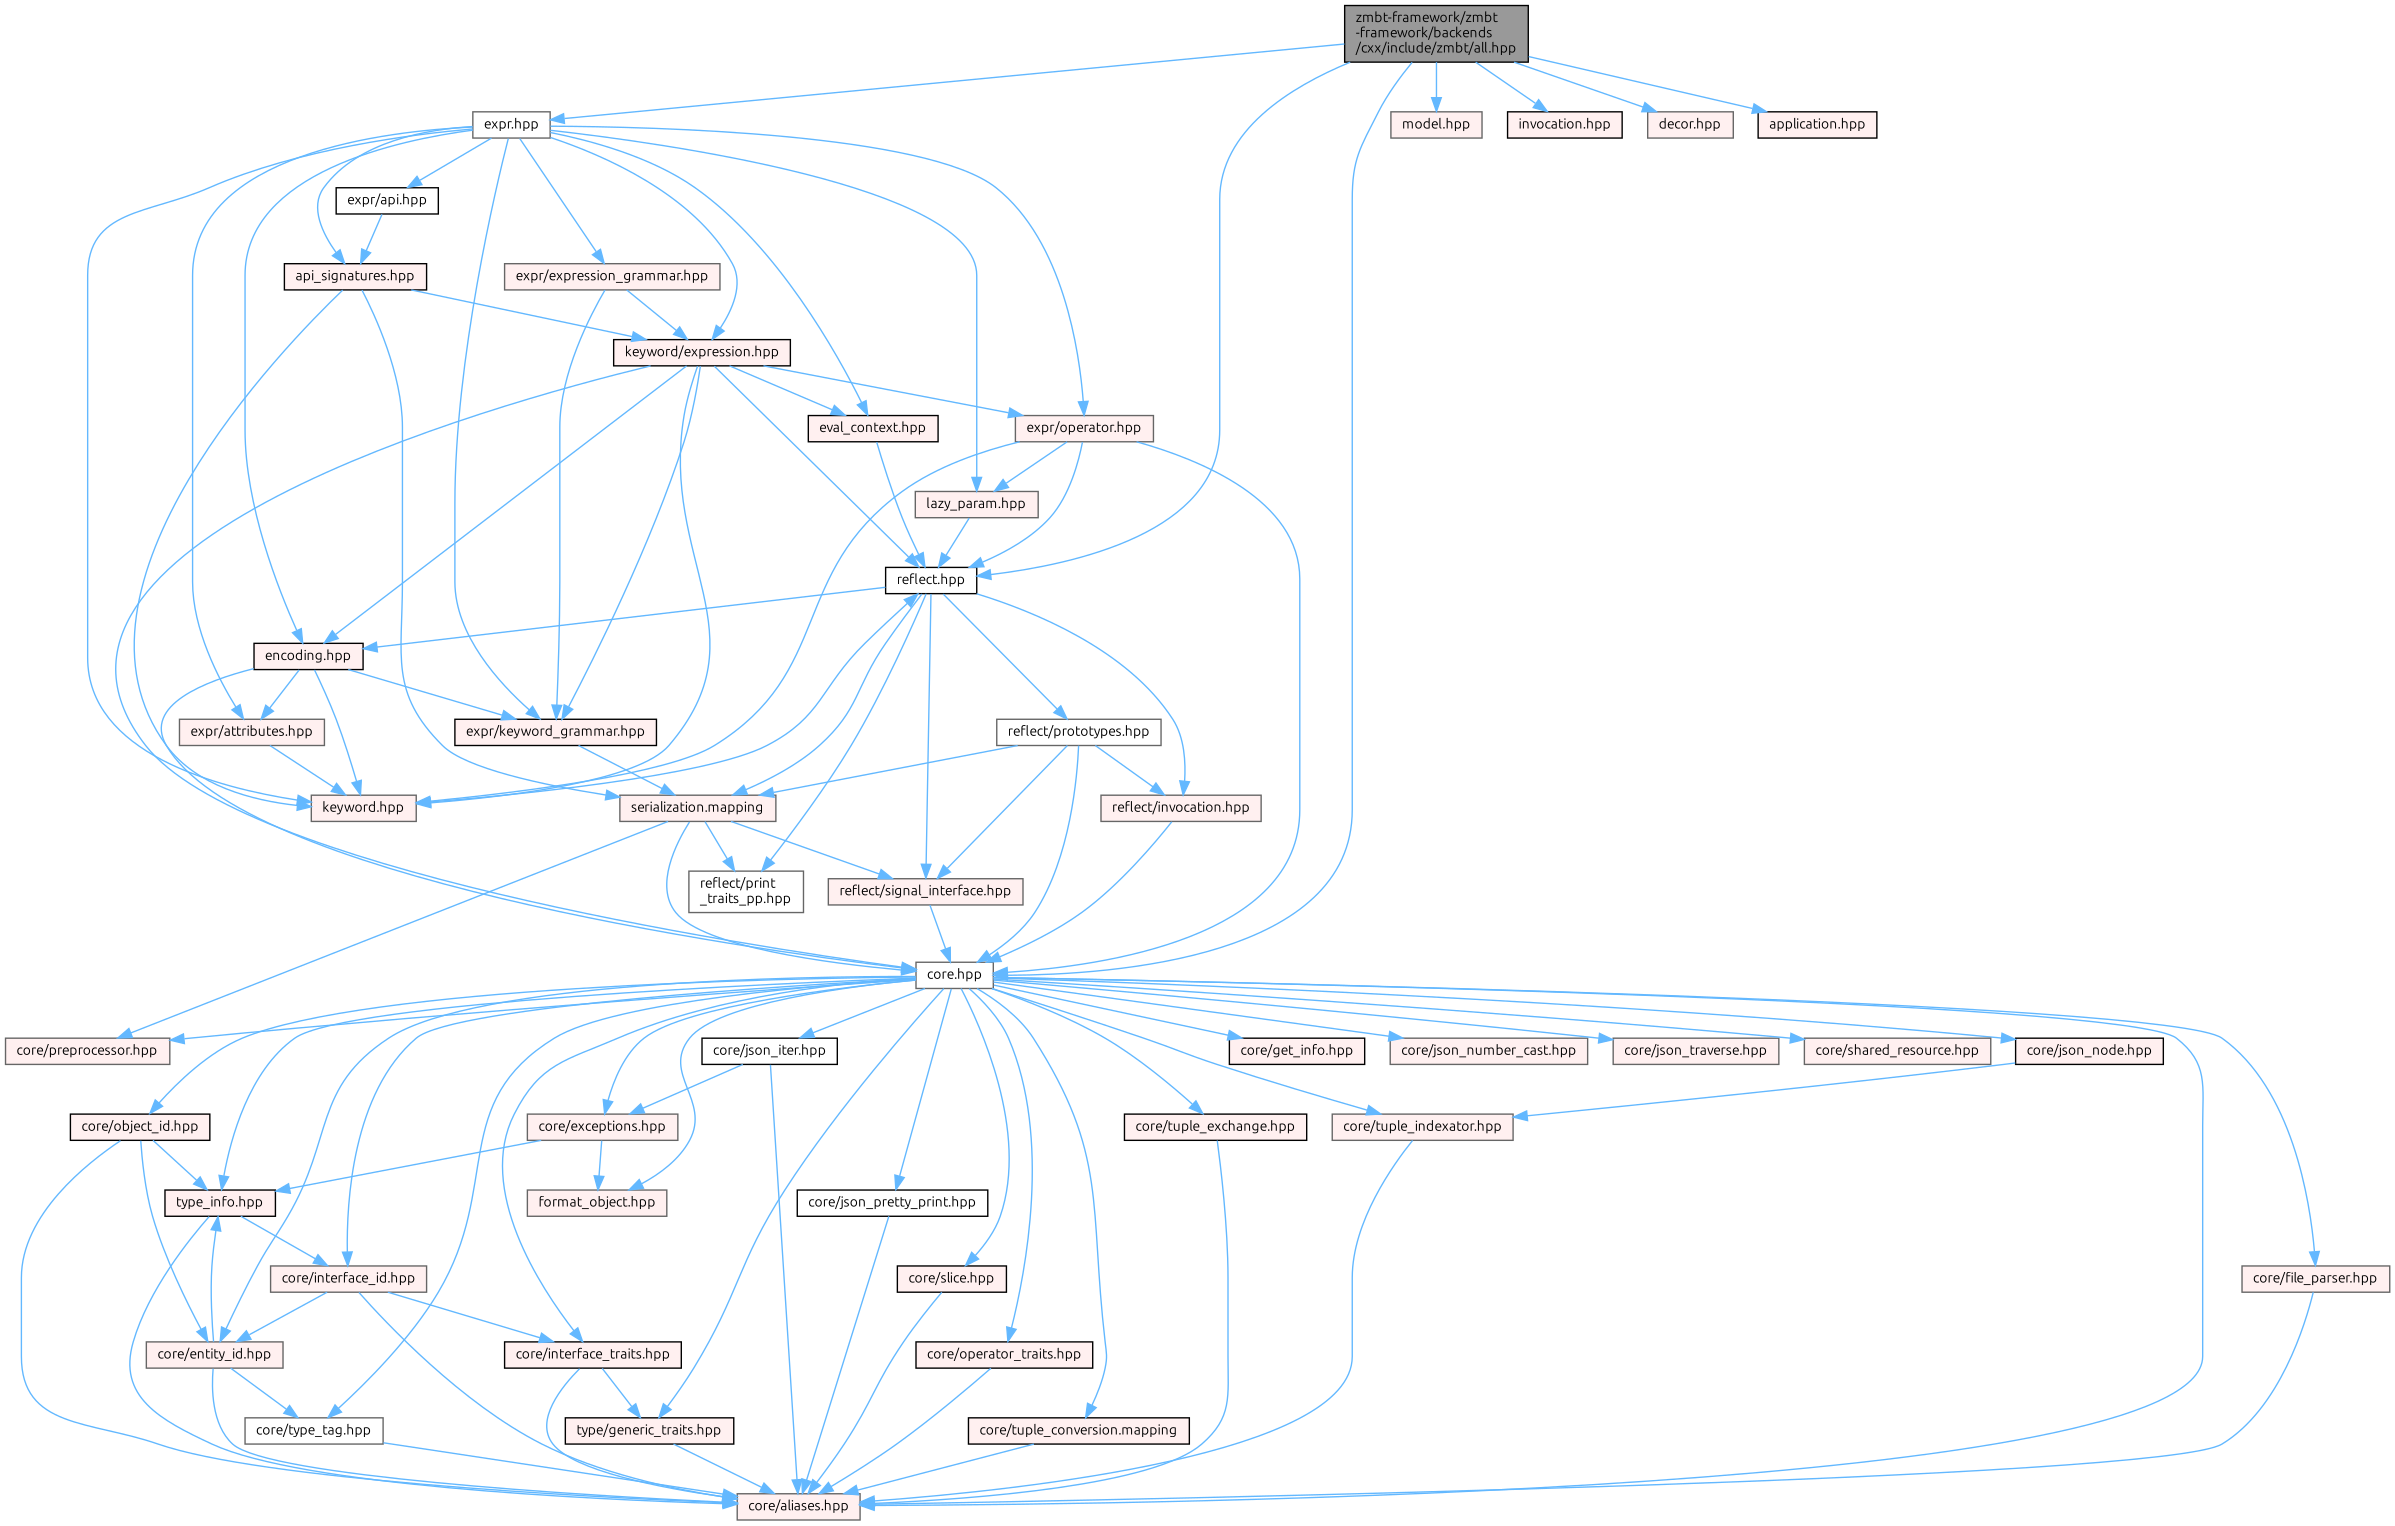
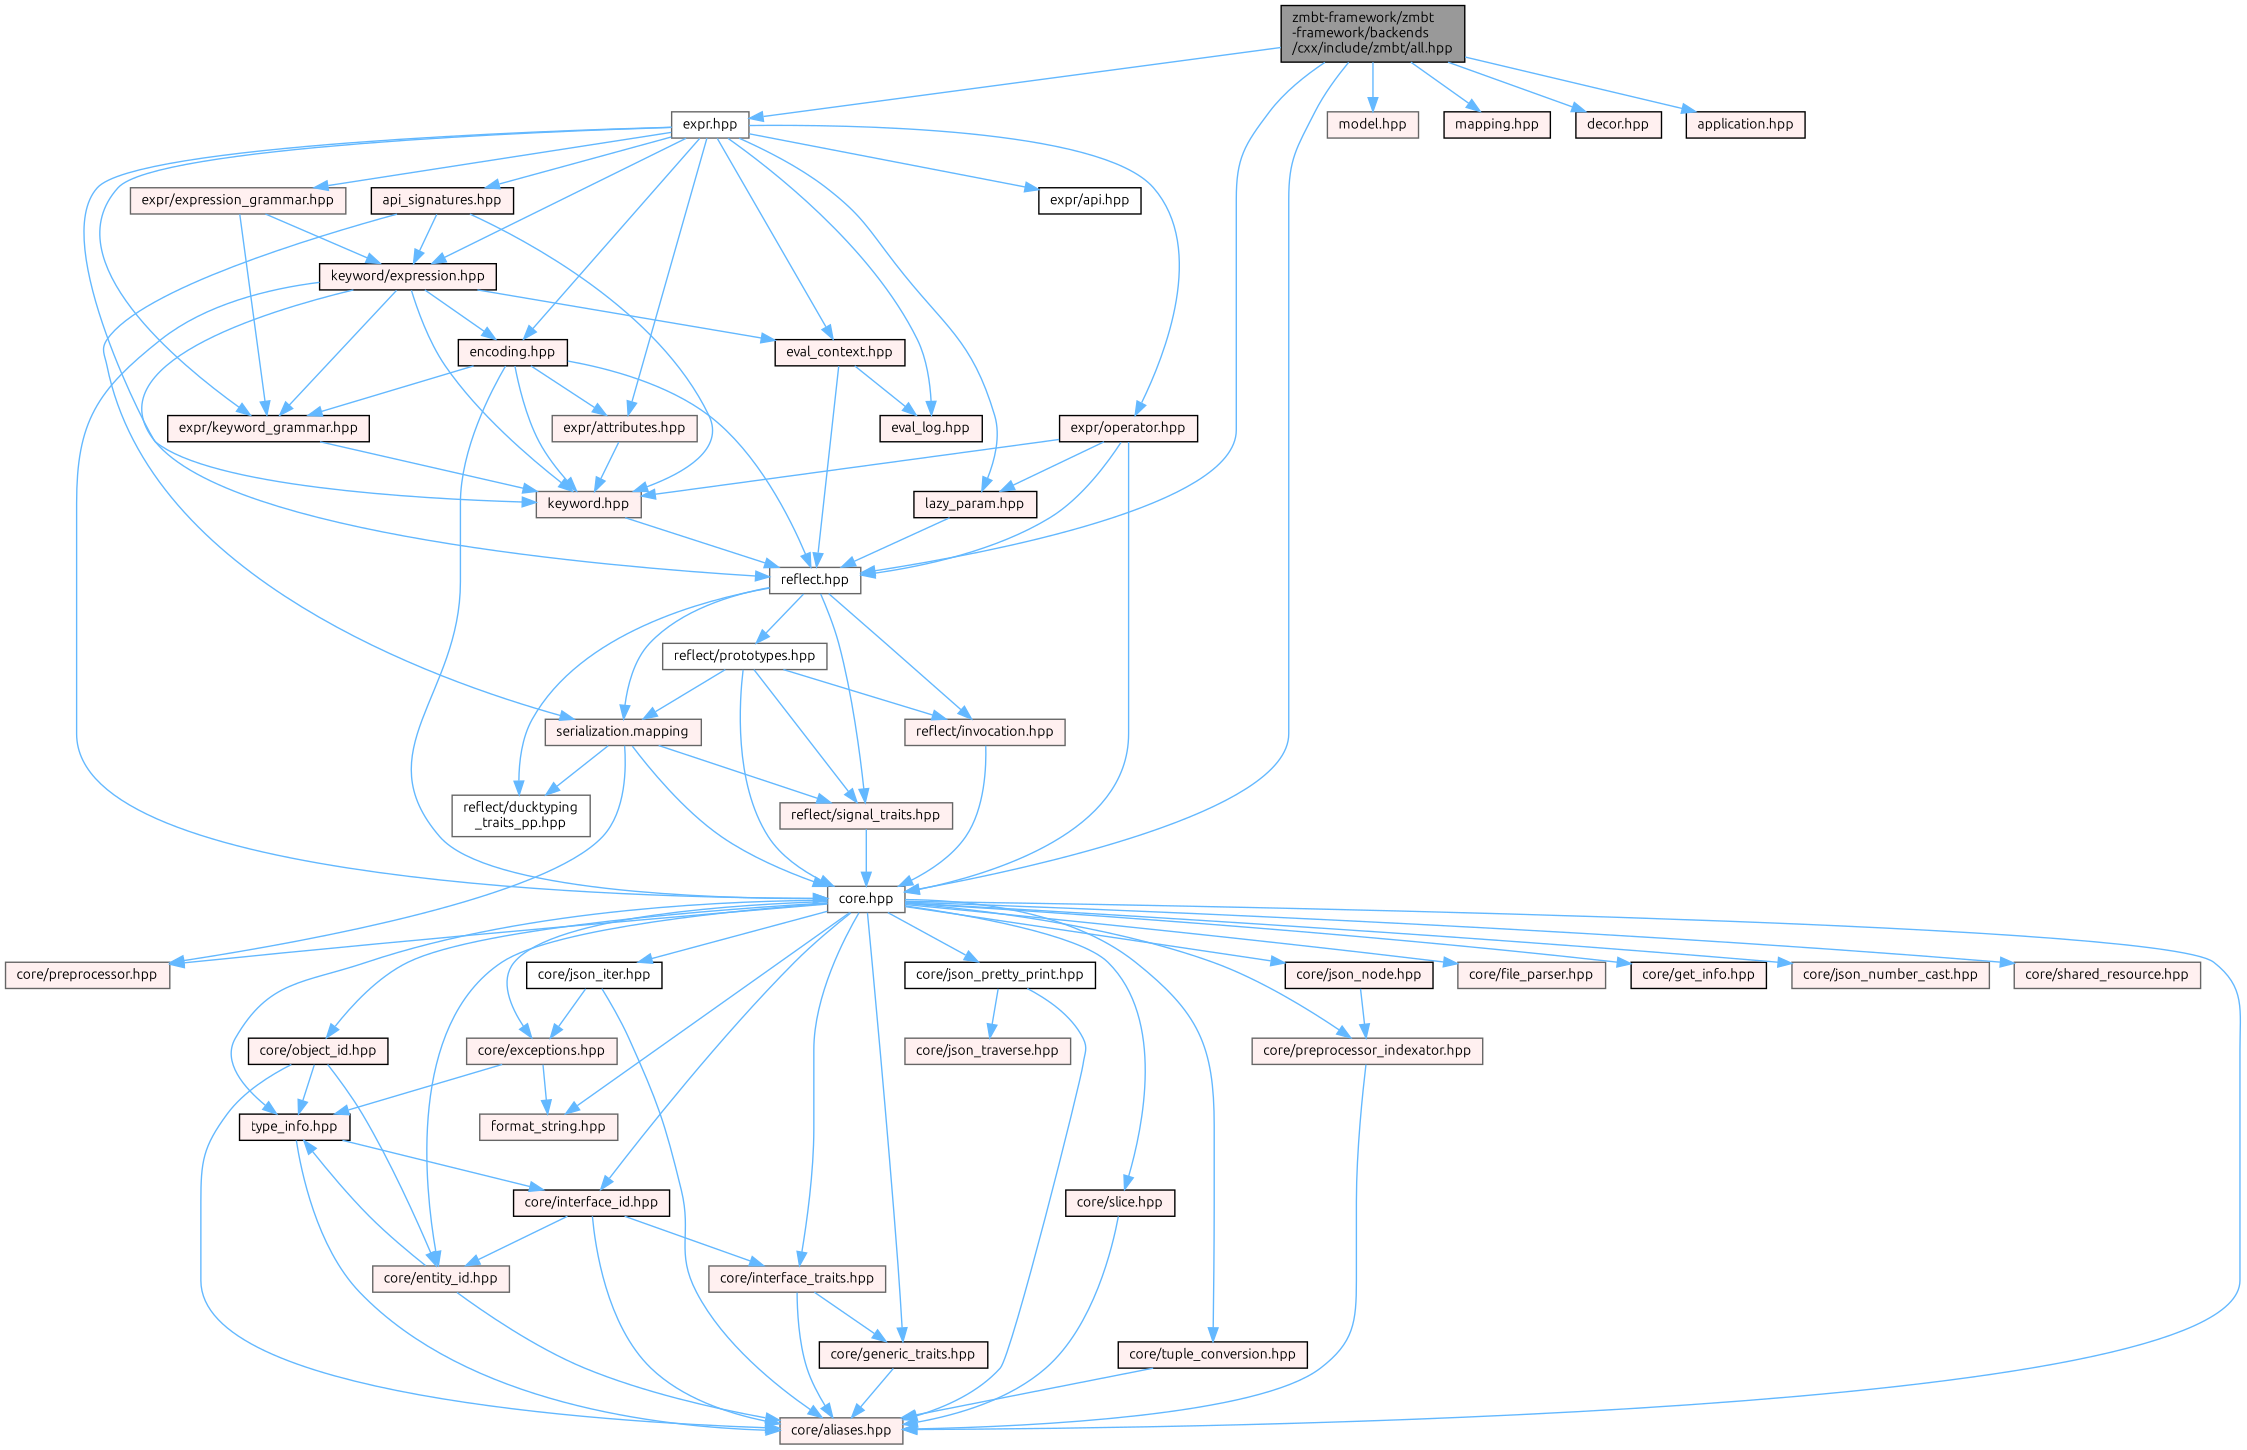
node "invocation.hpp": label "invocation.hpp" -> "mapping.hpp"
node "decor.hpp": color gray40 -> black
edge "expr/api.hpp" -> "api_signatures.hpp": removed
edge "keyword/expression.hpp" -> "expr/operator.hpp": removed
node "eval_log.hpp": added
node "expr/operator.hpp": color gray40 -> black
node "lazy_param.hpp": color gray40 -> black
node "reflect.hpp": color black -> gray40
edge "reflect.hpp" -> "encoding.hpp": reversed
edge "expr/keyword_grammar.hpp" -> "serialization.mapping": now "expr/keyword_grammar.hpp" -> "keyword.hpp"
node "reflect/print _traits_pp.hpp": label "reflect/print _traits_pp.hpp" -> "reflect/ducktyping _traits_pp.hpp"
node "reflect/signal_interface.hpp": label "reflect/signal_interface.hpp" -> "reflect/signal_traits.hpp"
edge "core.hpp" -> "core/json_traverse.hpp": now "core/json_pretty_print.hpp" -> "core/json_traverse.hpp"
node "core/tuple_exchange.hpp": removed
node "core/tuple_indexator.hpp": label "core/tuple_indexator.hpp" -> "core/preprocessor_indexator.hpp"
node "format_object.hpp": label "format_object.hpp" -> "format_string.hpp"
node "core/interface_id.hpp": color gray40 -> black
node "core/interface_traits.hpp": color black -> gray40
node "core/operator_traits.hpp": removed
node "core/type_tag.hpp": removed
node "type/generic_traits.hpp": label "type/generic_traits.hpp" -> "core/generic_traits.hpp"
node "core/tuple_conversion.mapping": label "core/tuple_conversion.mapping" -> "core/tuple_conversion.hpp"
edge "core/file_parser.hpp" -> "core/aliases.hpp": removed
